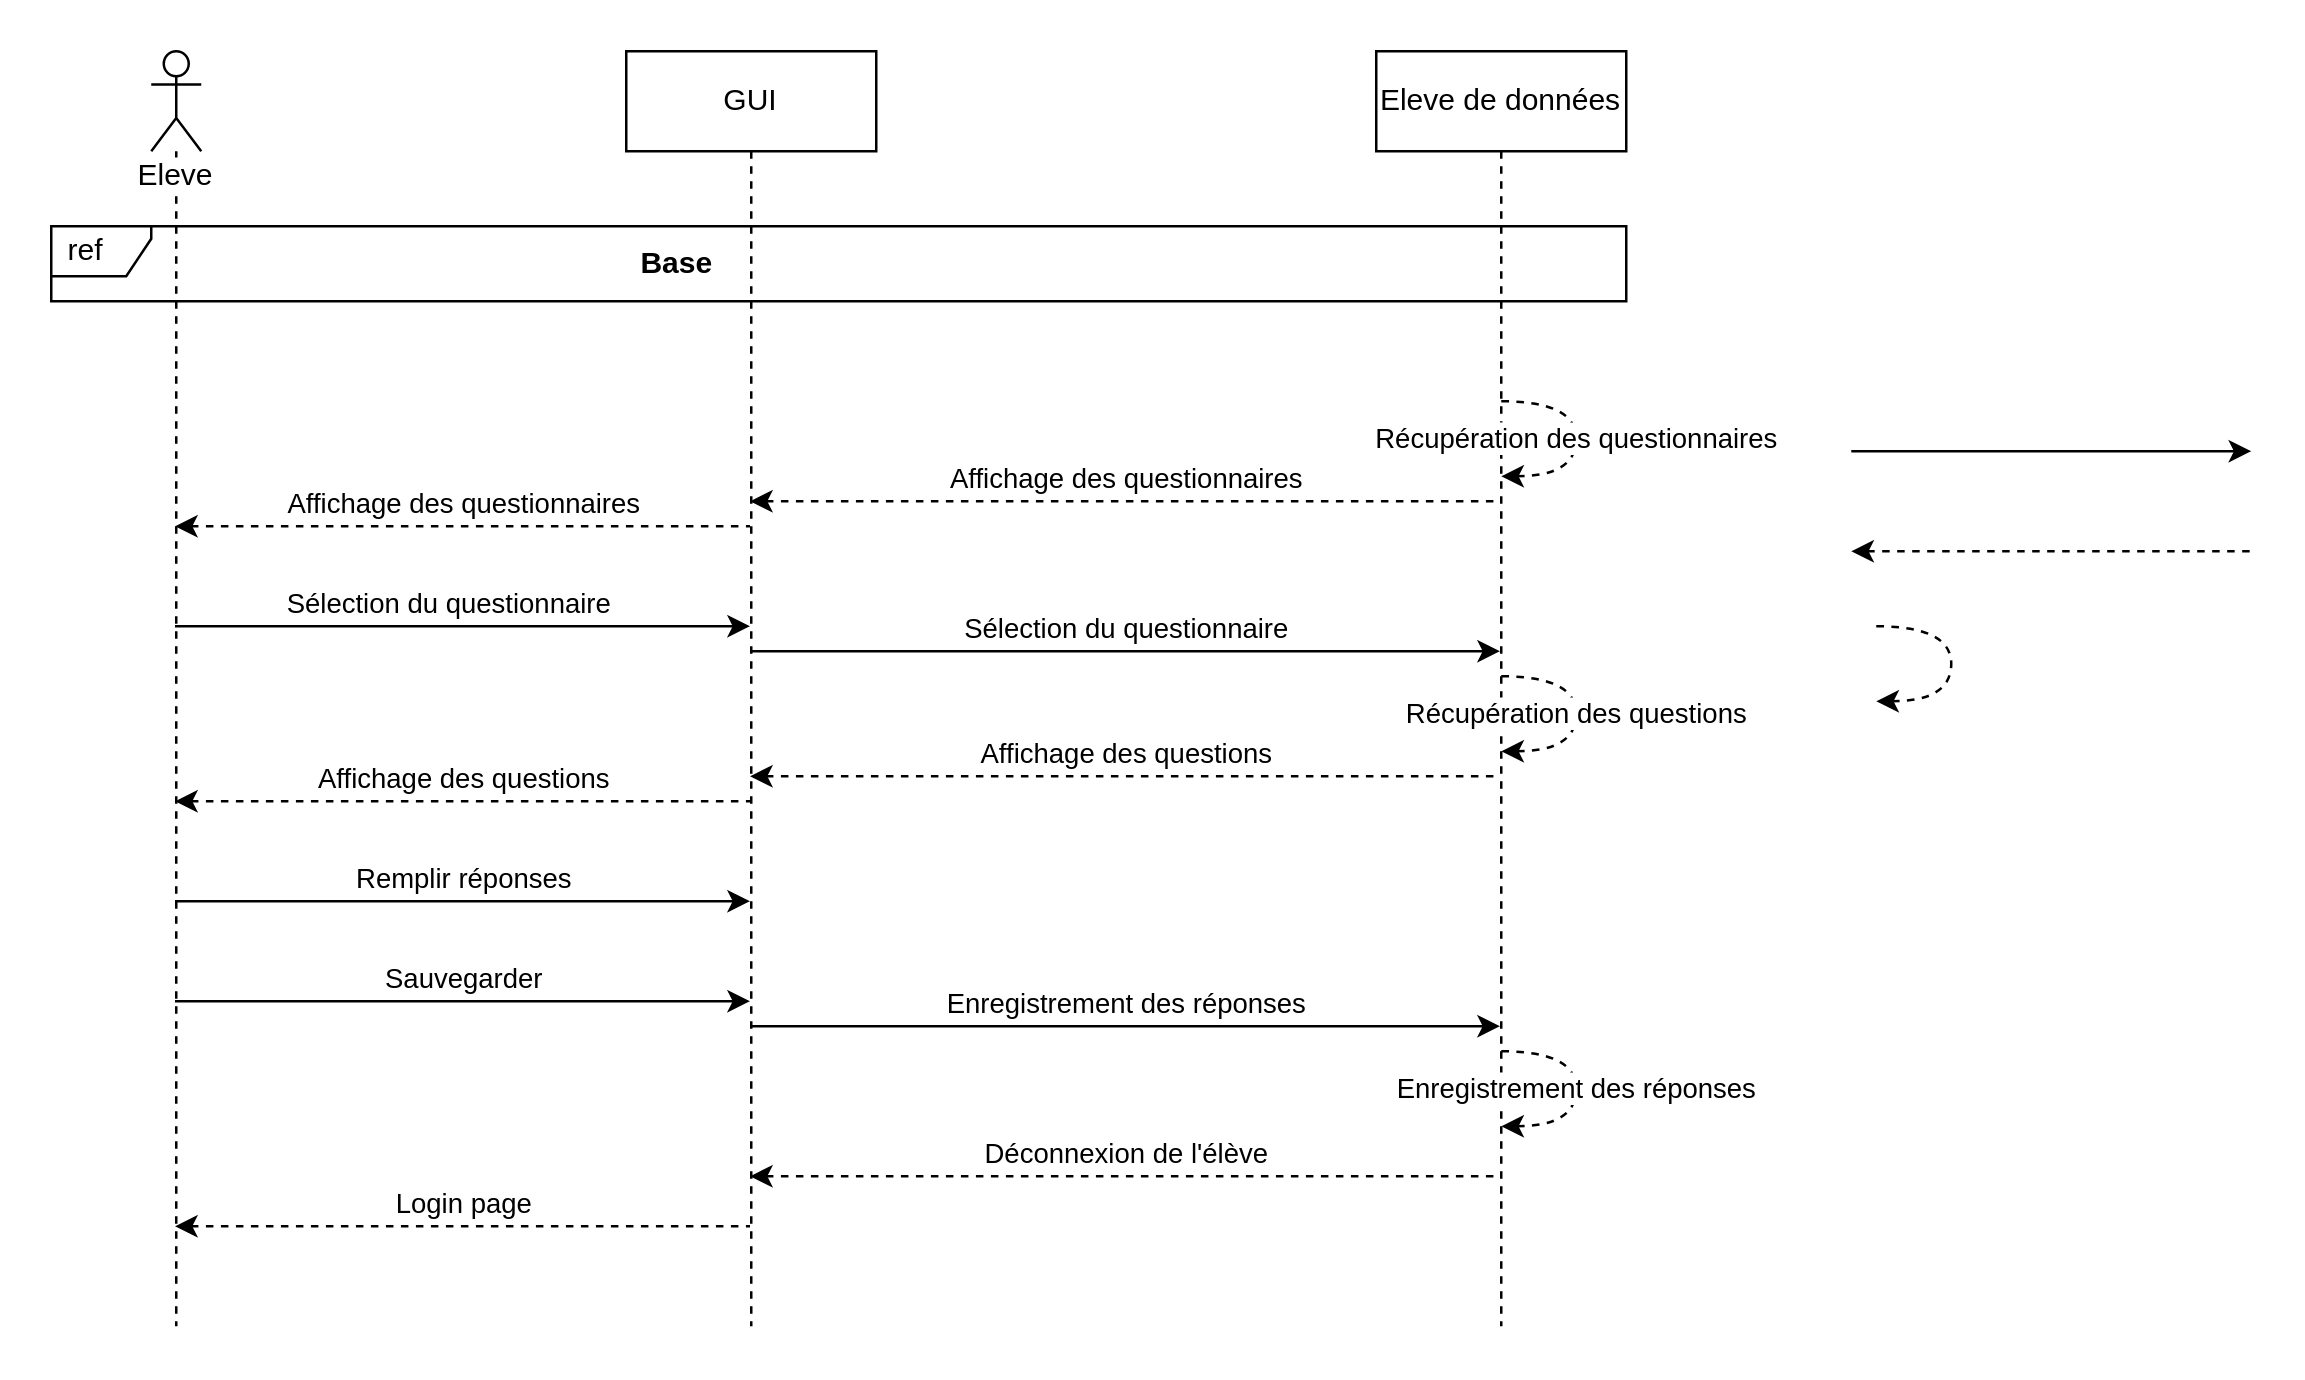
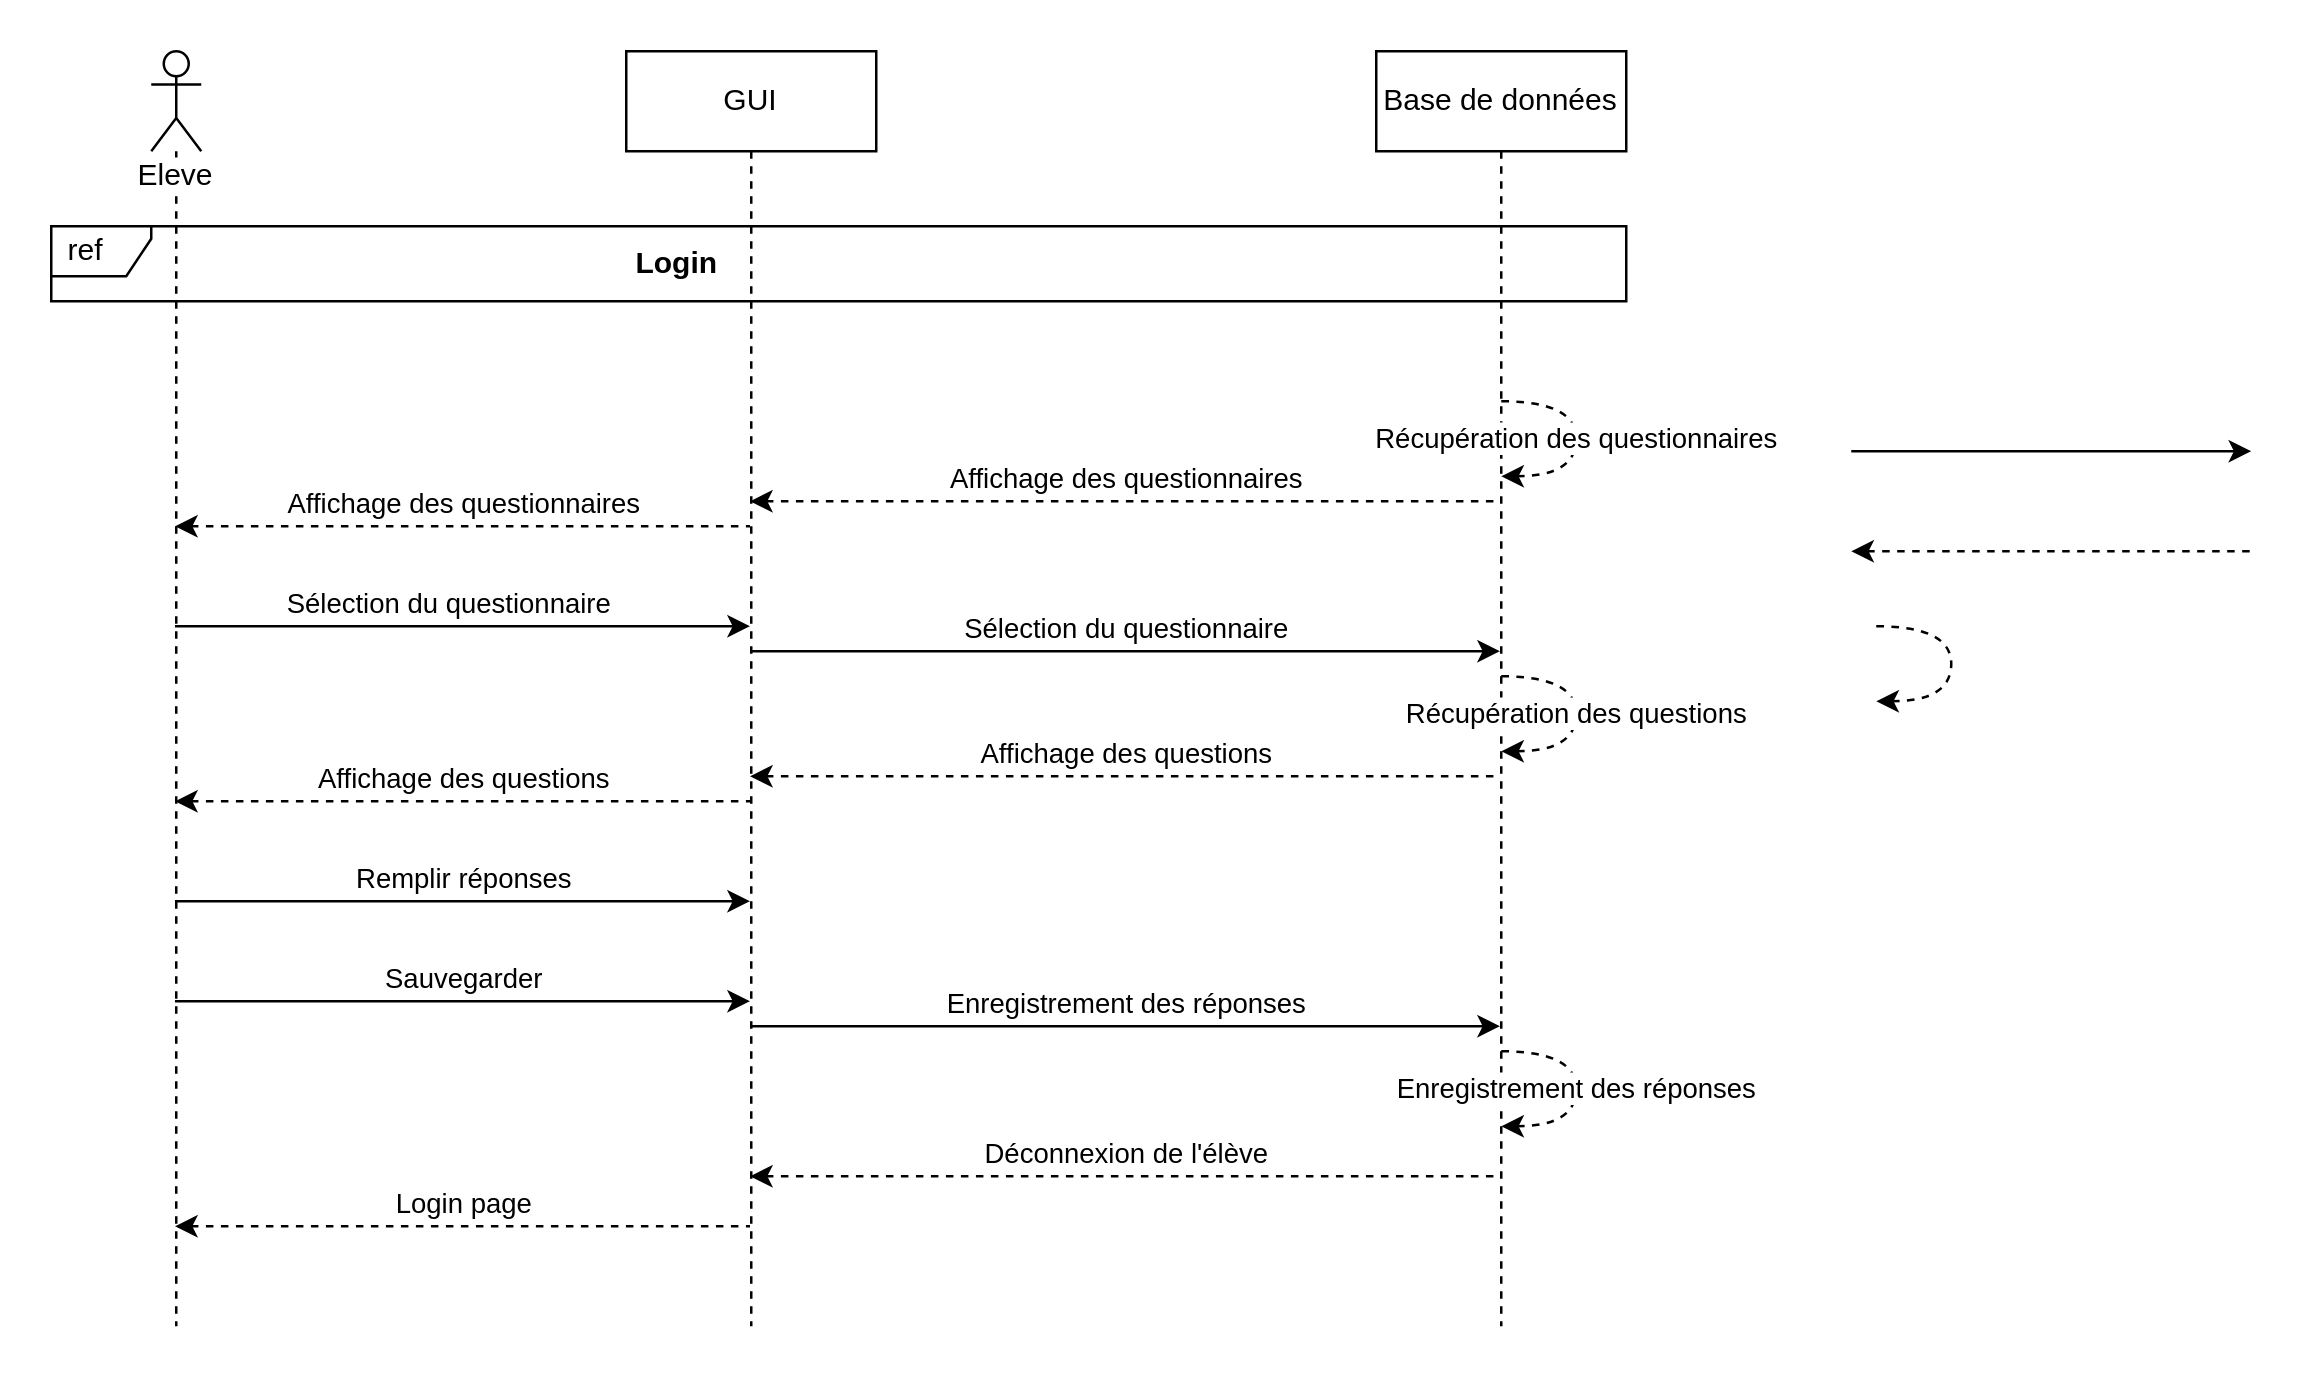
node "Eleve de données": label "Eleve de données" -> "Base de données"
node "Base": label "Base" -> "Login"
